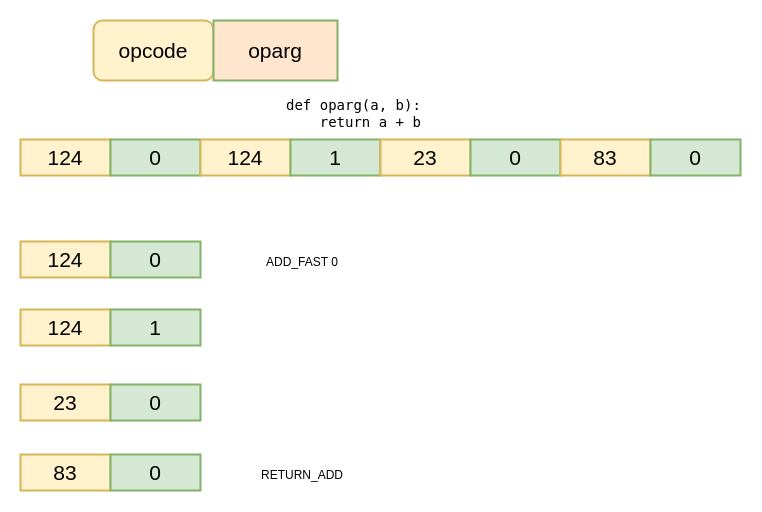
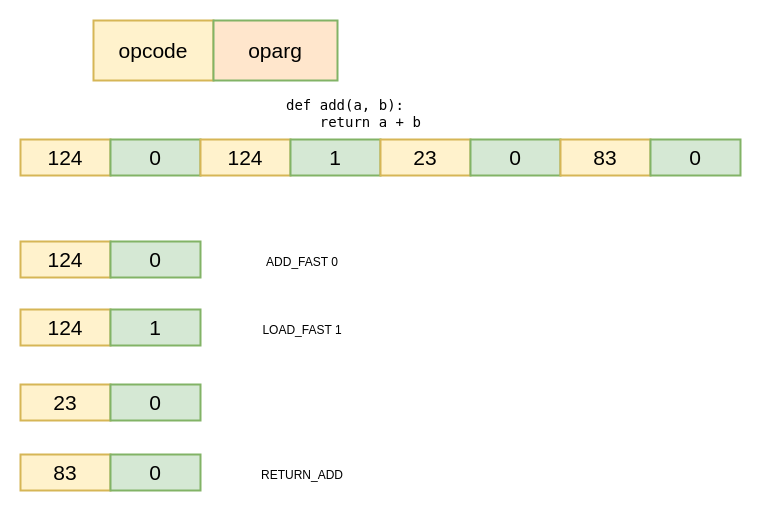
node "opcode": shape rounded rectangle -> rectangle
node "def oparg(a, b): return a + b": label "def oparg(a, b): return a + b" -> "def add(a, b): return a + b"
node "LOAD_FAST 1": added
